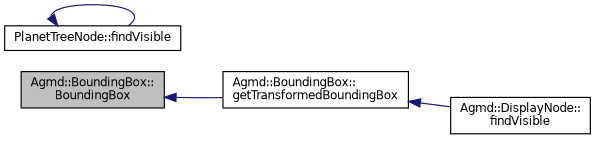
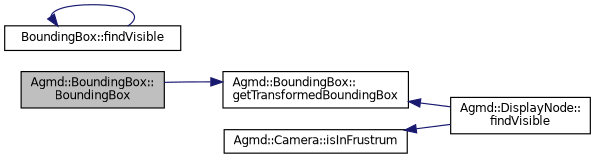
node "PlanetTreeNode::findVisible": label "PlanetTreeNode::findVisible" -> "BoundingBox::findVisible"
edge "Agmd::BoundingBox:: getTransformedBoundingBox" -> "Agmd::BoundingBox:: BoundingBox": reversed
node "Agmd::Camera::isInFrustrum": added
